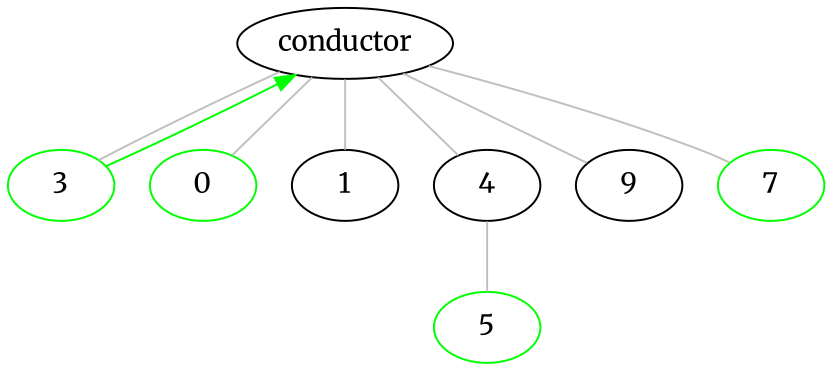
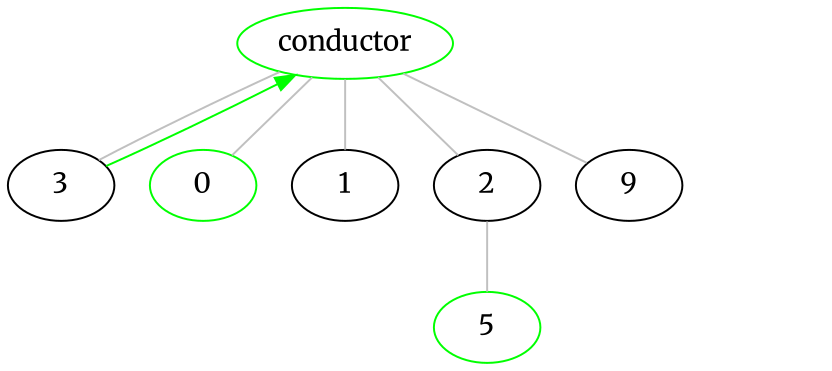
node "conductor": color black -> green
node "3": color green -> black
node "4": label "4" -> "2"
node "7": removed
